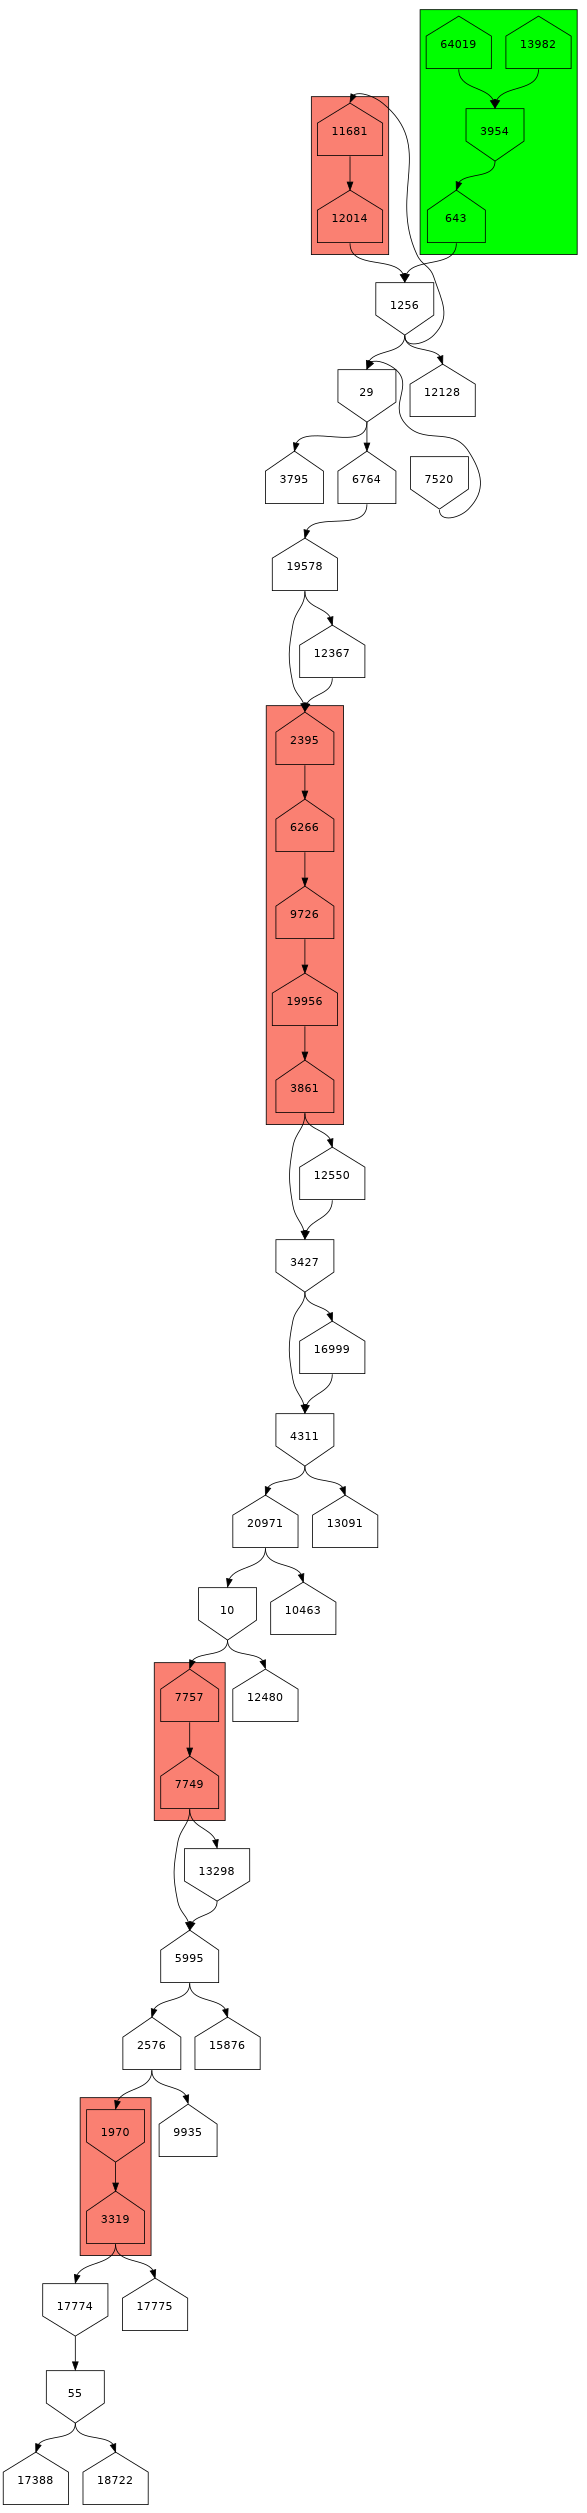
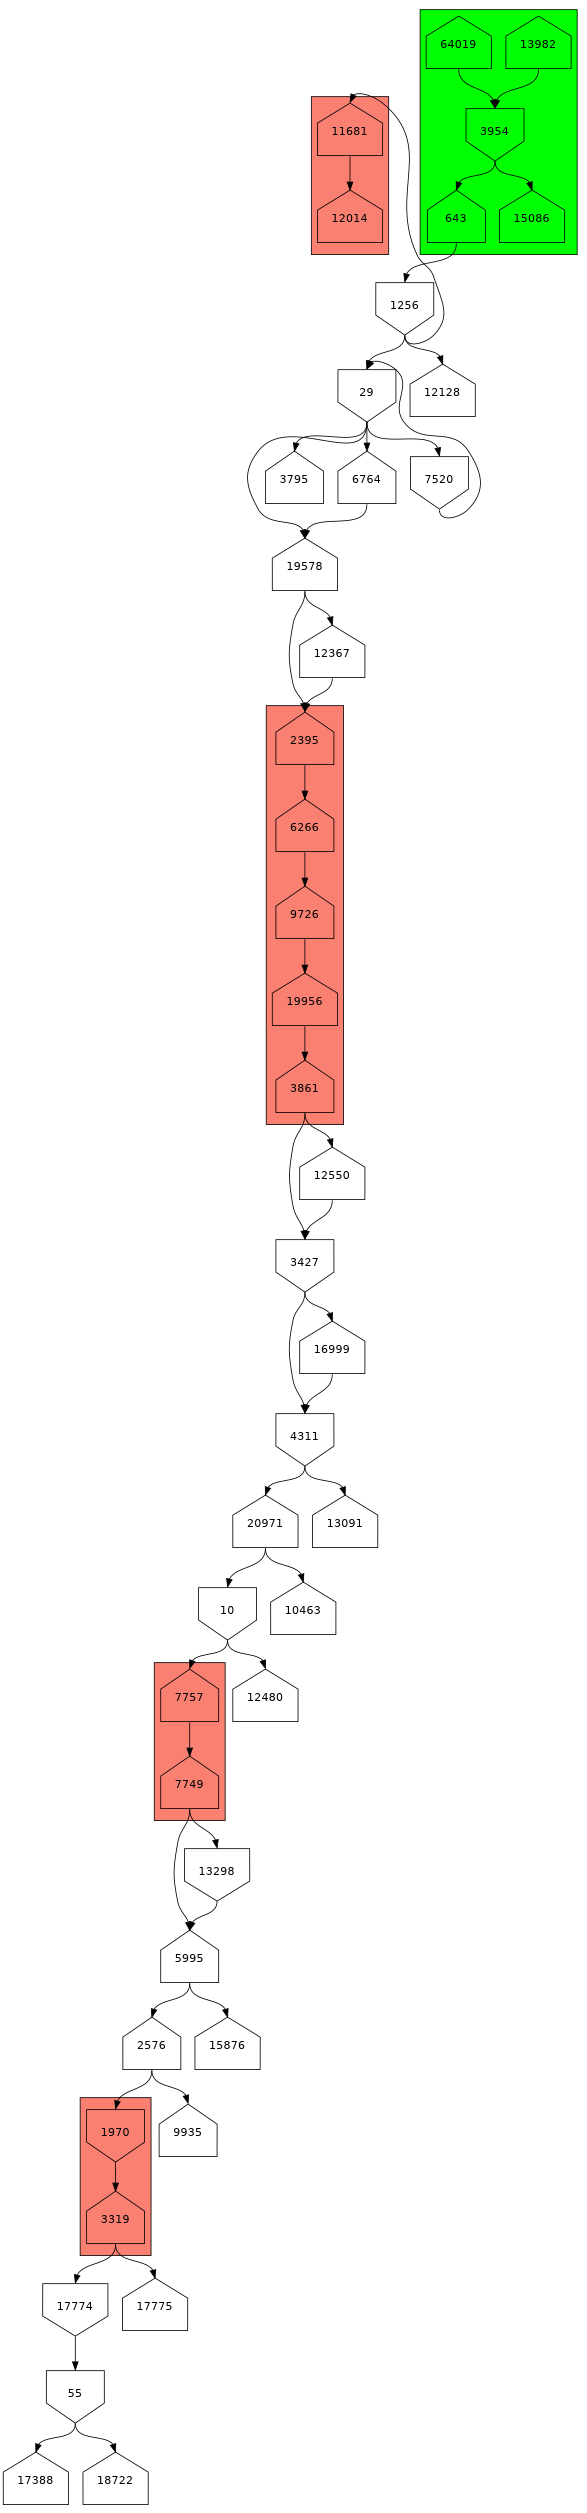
node "15086": added
edge "12014" -> "1256": removed
edge "29" -> "7520": added
edge "29" -> "19578": added
